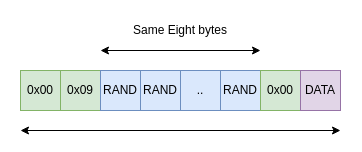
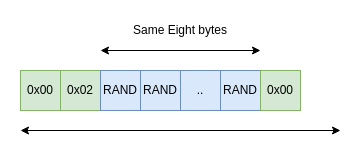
node "0x09": label "0x09" -> "0x02"
node "DATA": removed
